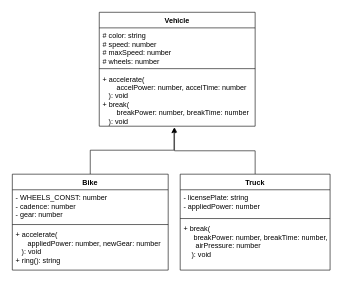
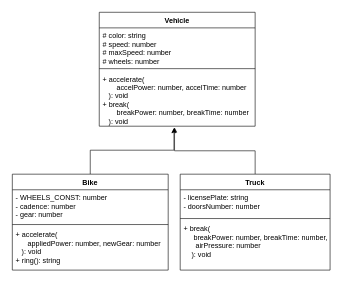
node "- licensePlate: string - appliedPower: number": label "- licensePlate: string - appliedPower: number" -> "- licensePlate: string - doorsNumber: number"
